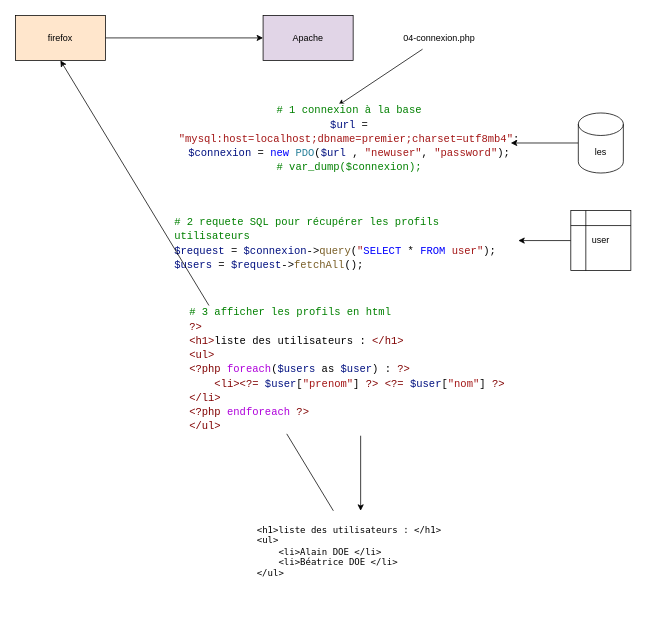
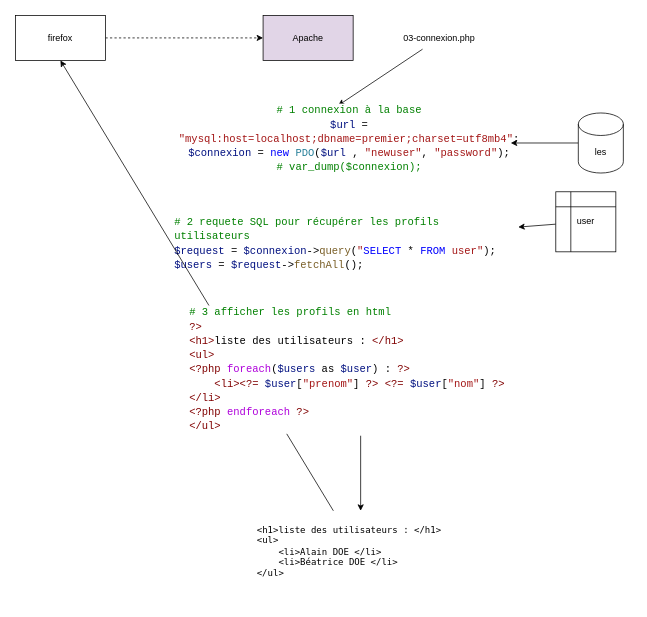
node "firefox": fillcolor #ffe6cc -> #ffffff
edge "firefox" -> "Apache": style solid -> dashed
node "04-connexion.php": label "04-connexion.php" -> "03-connexion.php"
node "user": moved (600, 240) -> (585, 222)
